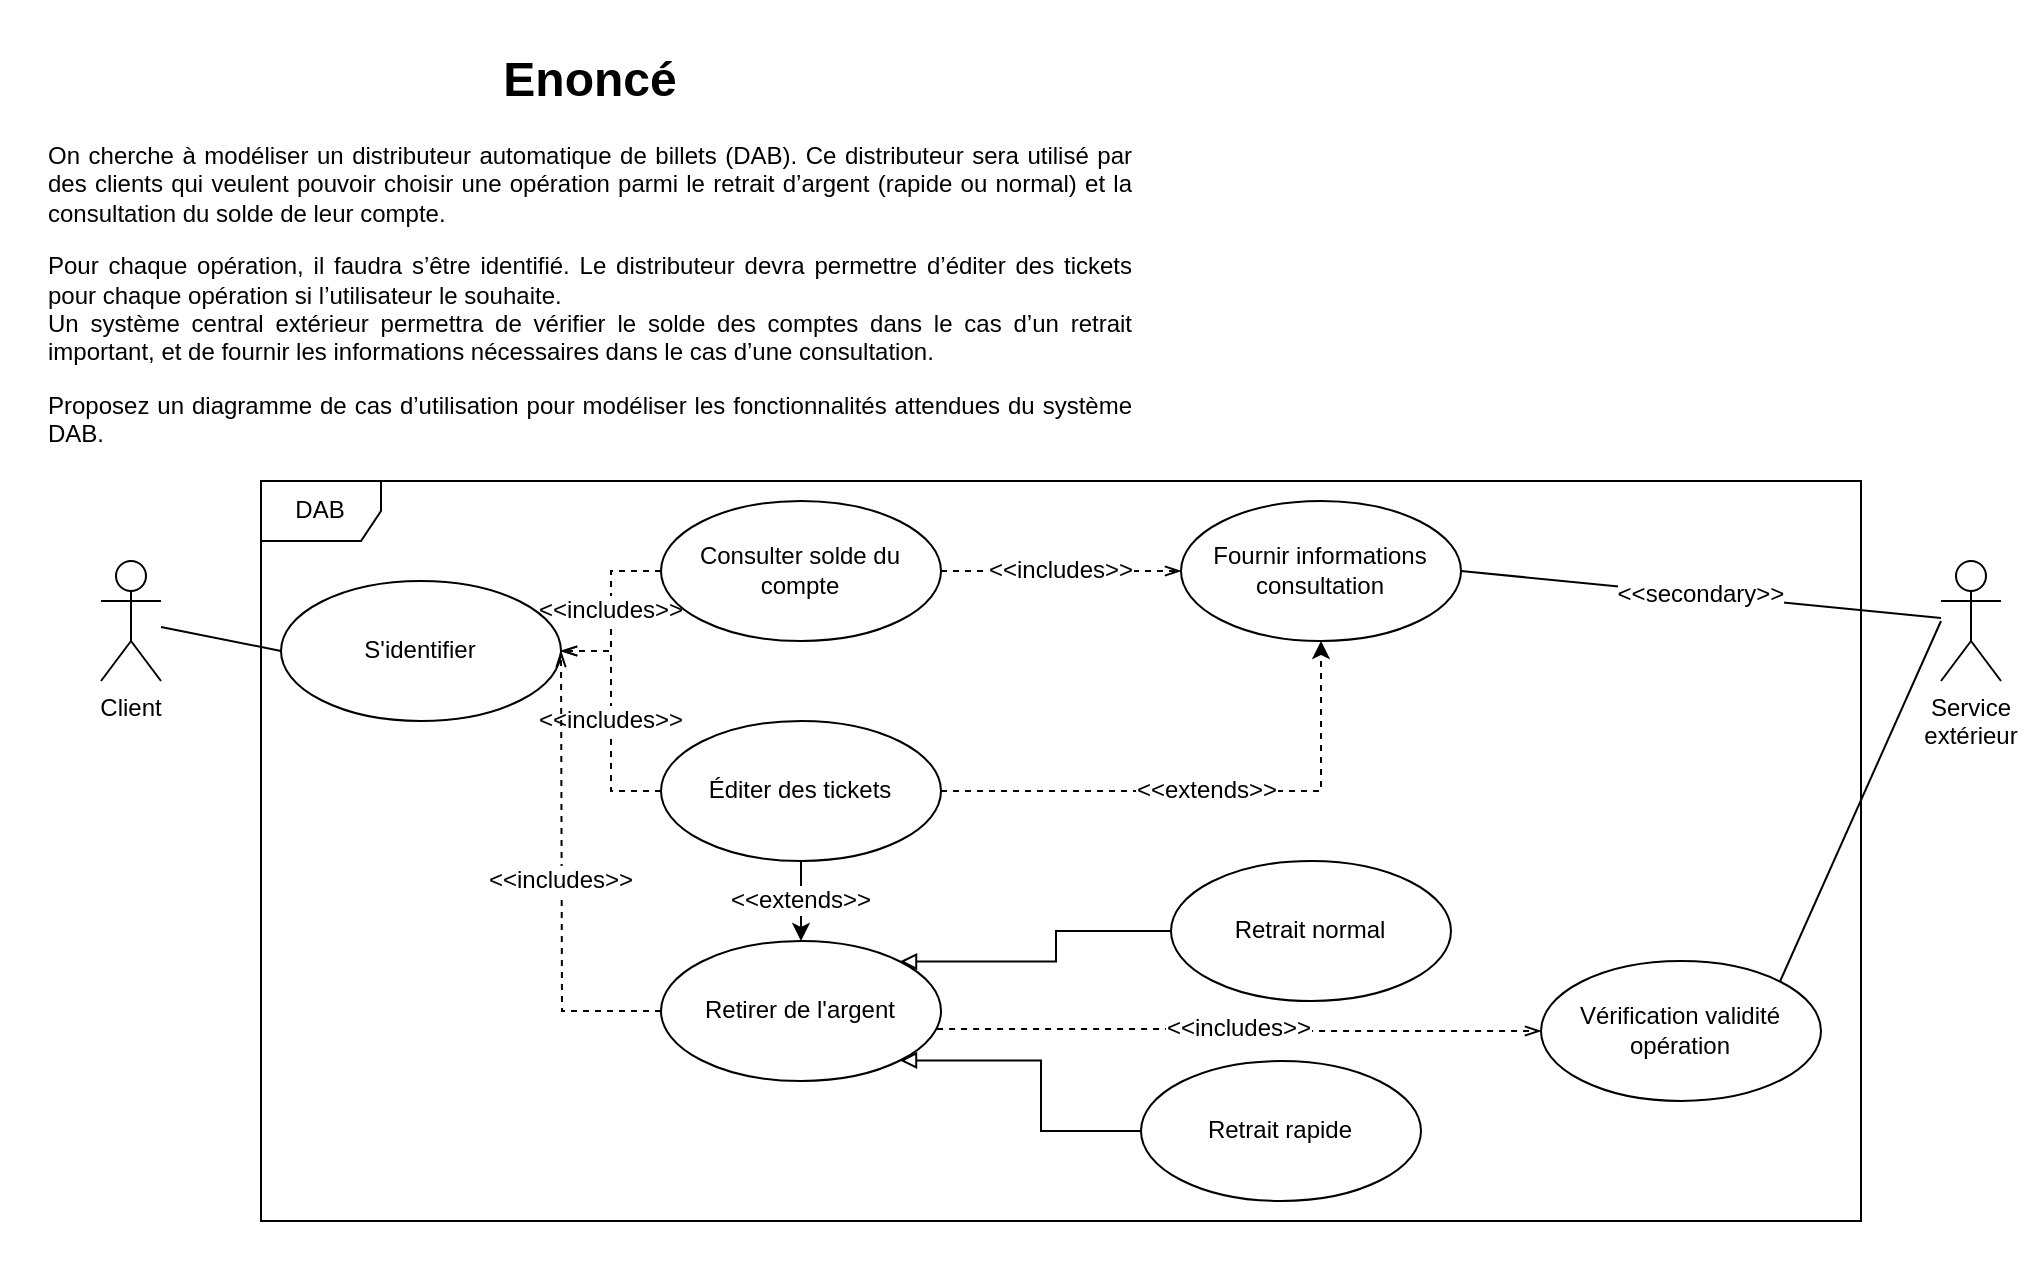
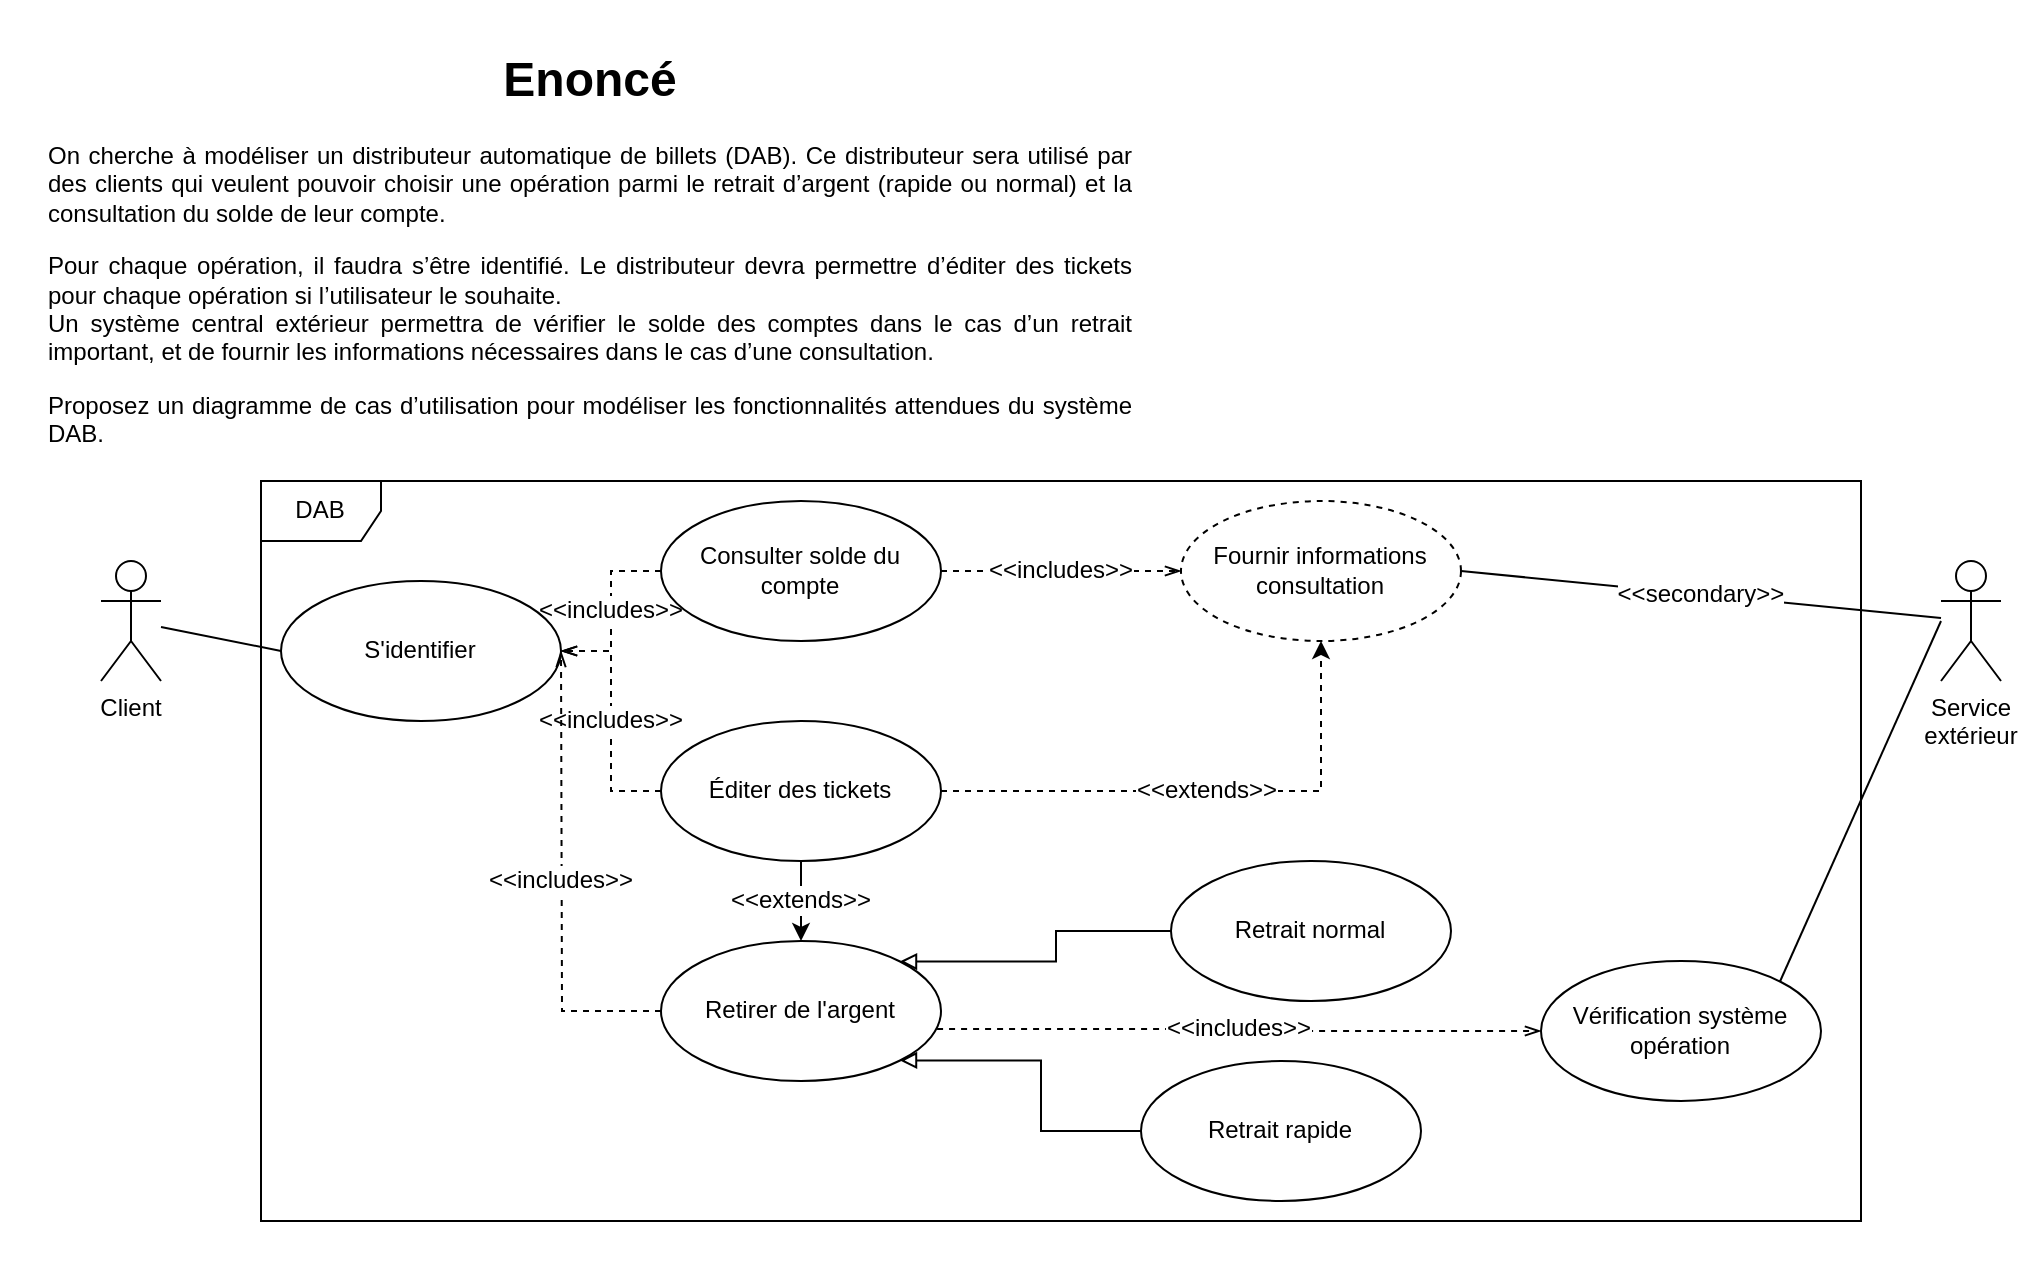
node "Fournir informations consultation": style solid -> dashed
node "Vérification validité opération": label "Vérification validité opération" -> "Vérification système opération"
